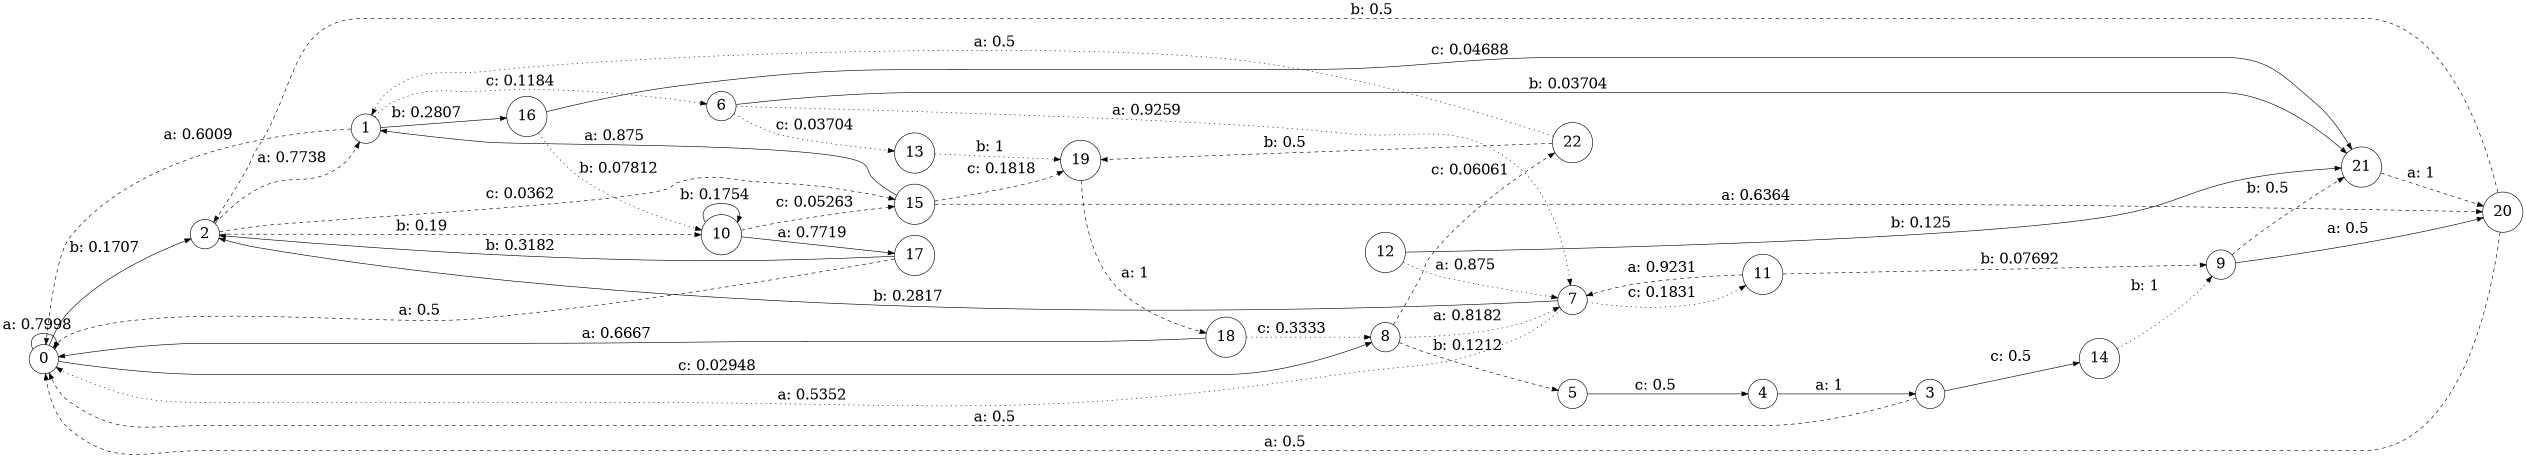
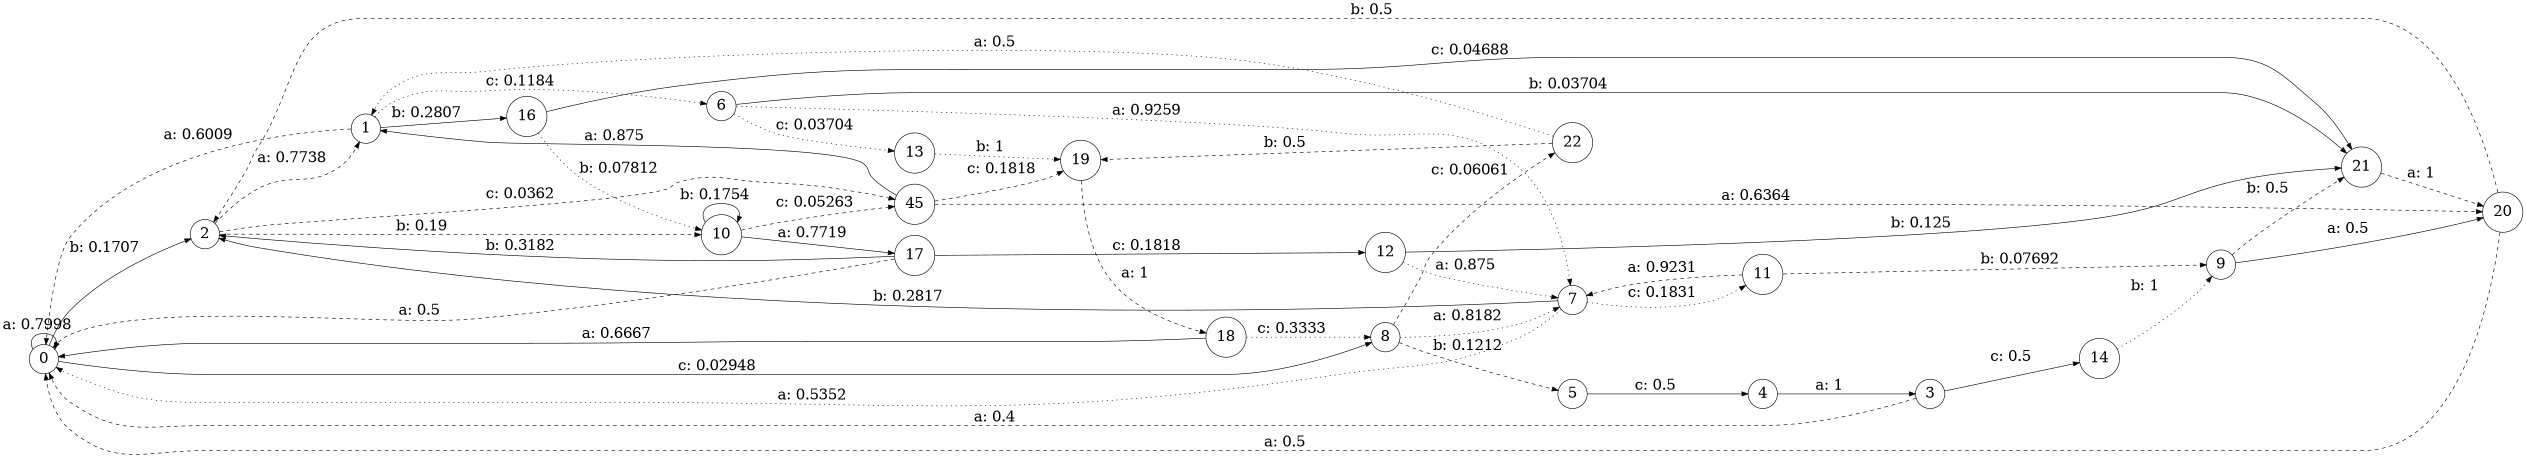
node "15": label "15" -> "45"
edge "17" -> "12": added, label "c: 0.1818"
edge "3" -> "0": label "a: 0.5      " -> "a: 0.4      "
